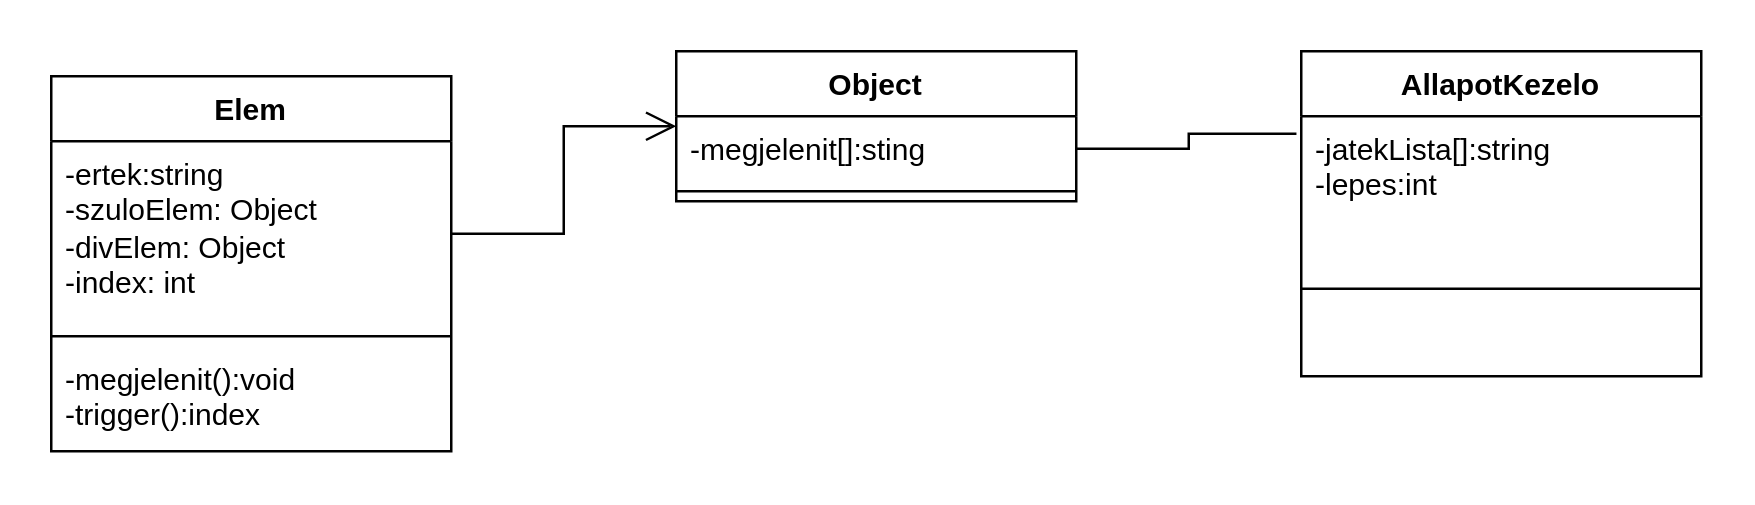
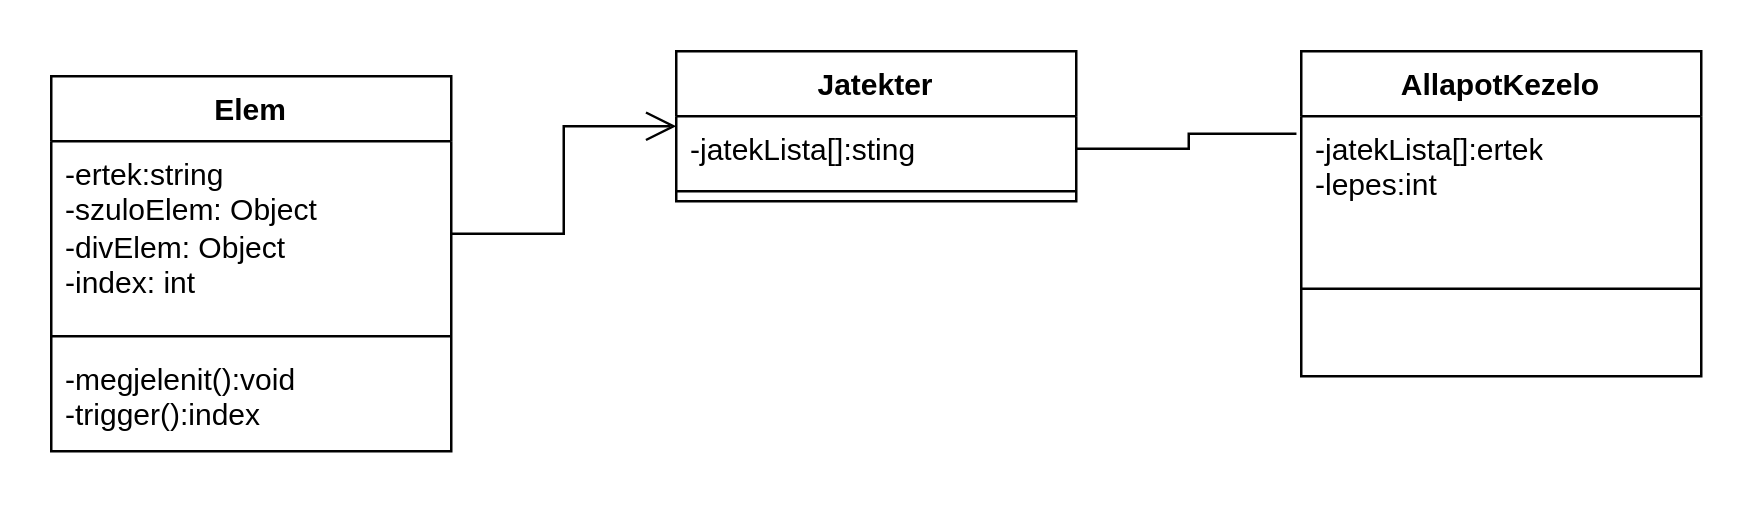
node "Object": label "Object" -> "Jatekter"
node "-megjelenit[]:sting": label "-megjelenit[]:sting" -> "-jatekLista[]:sting"
node "-jatekLista[]:string -lepes:int": label "-jatekLista[]:string -lepes:int" -> "-jatekLista[]:ertek -lepes:int"
